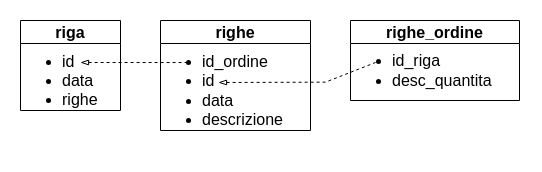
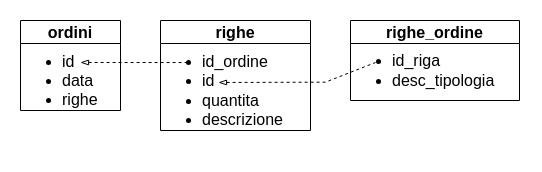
node "riga": label "riga" -> "ordini"
node "id_riga desc_quantita": label "id_riga desc_quantita" -> "id_riga desc_tipologia"
node "id_ordine id data descrizione": label "id_ordine id data descrizione" -> "id_ordine id quantita descrizione"
